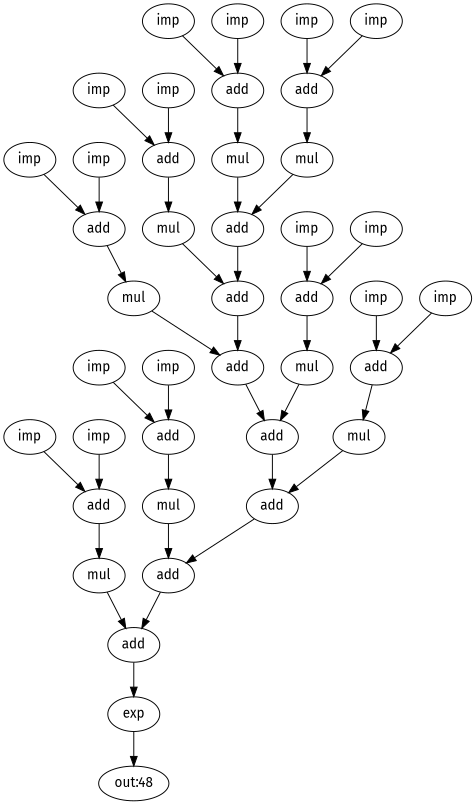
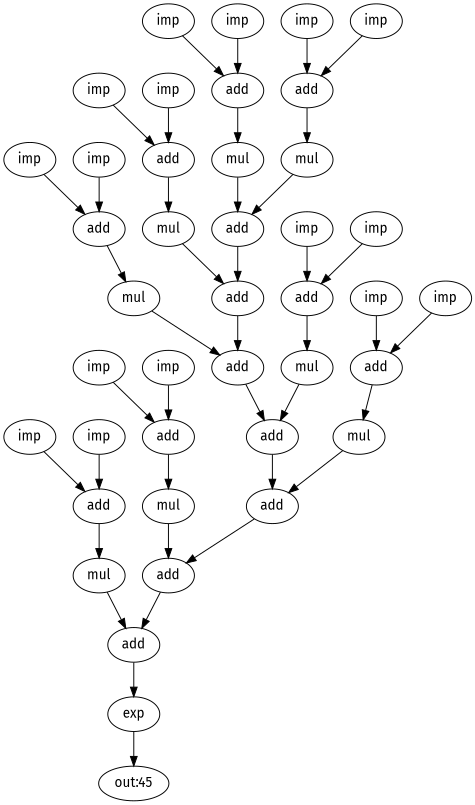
node "out:48": label "out:48" -> "out:45"
